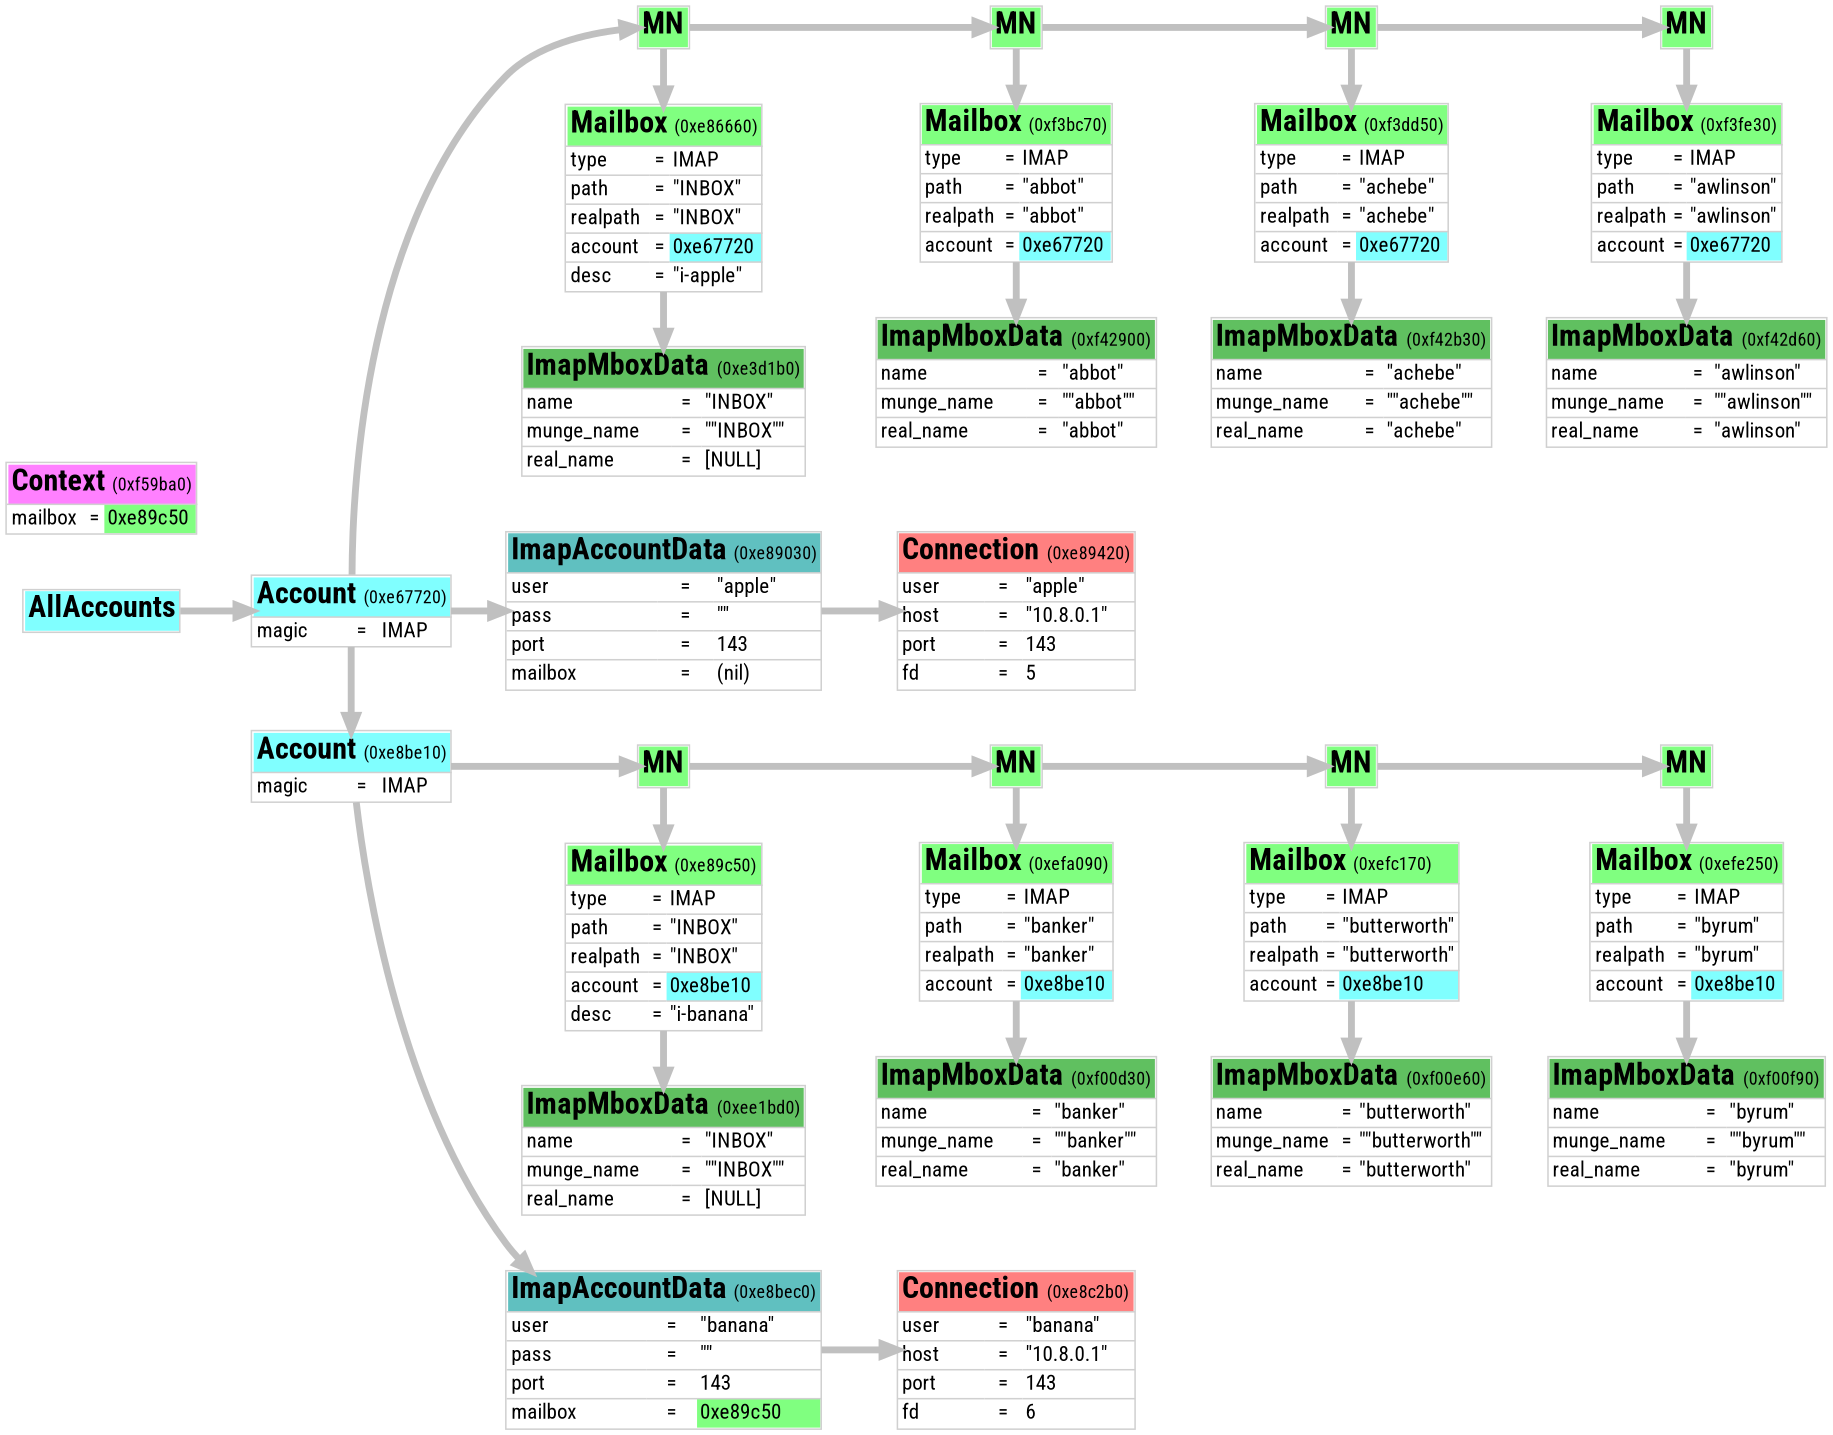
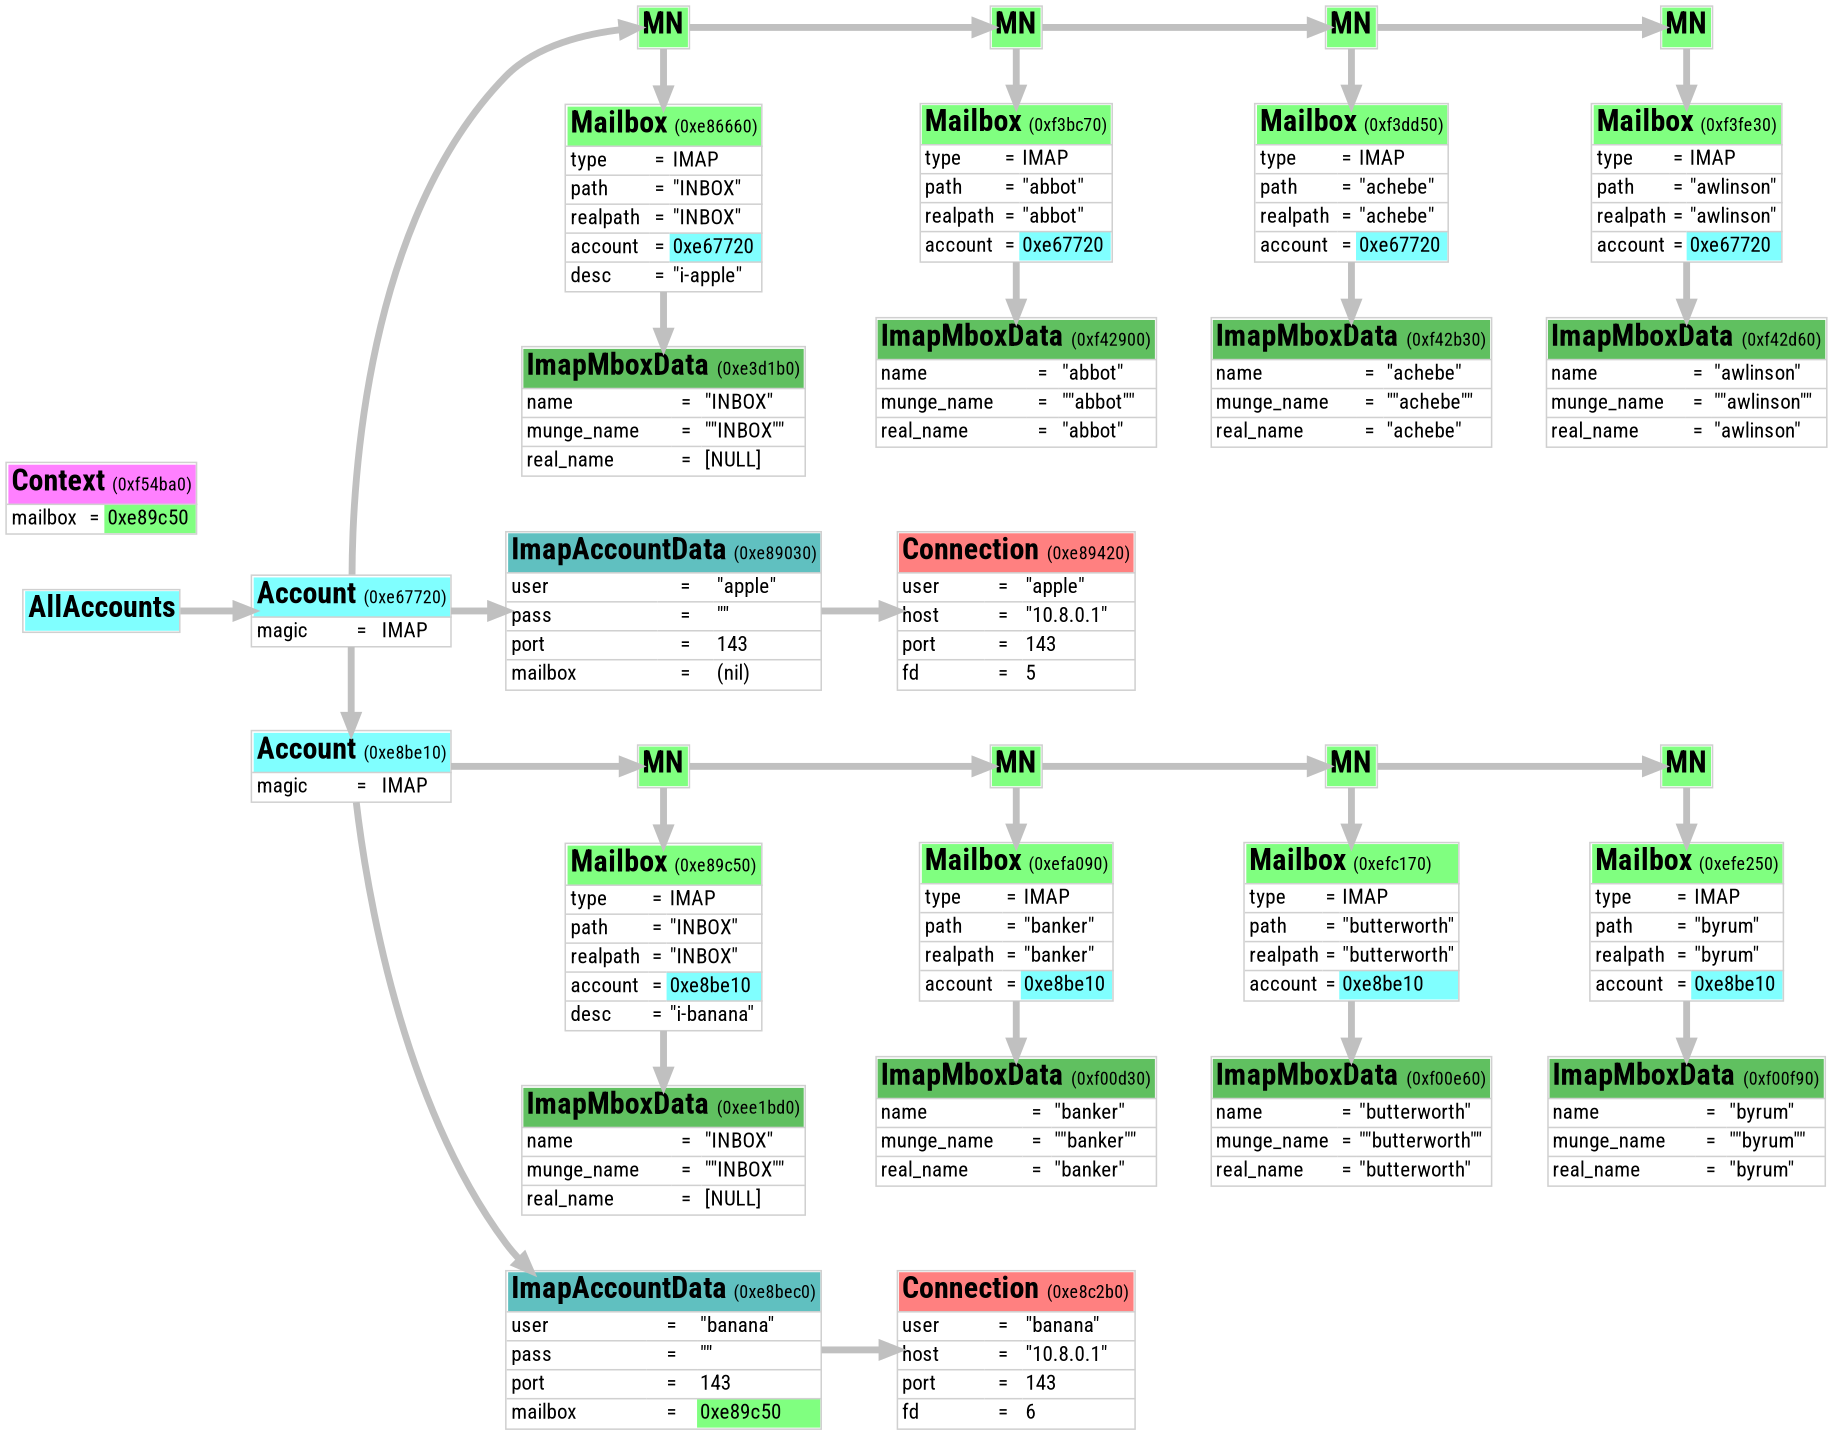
node "Context": text "(0xf59ba0)" -> "(0xf54ba0)"
